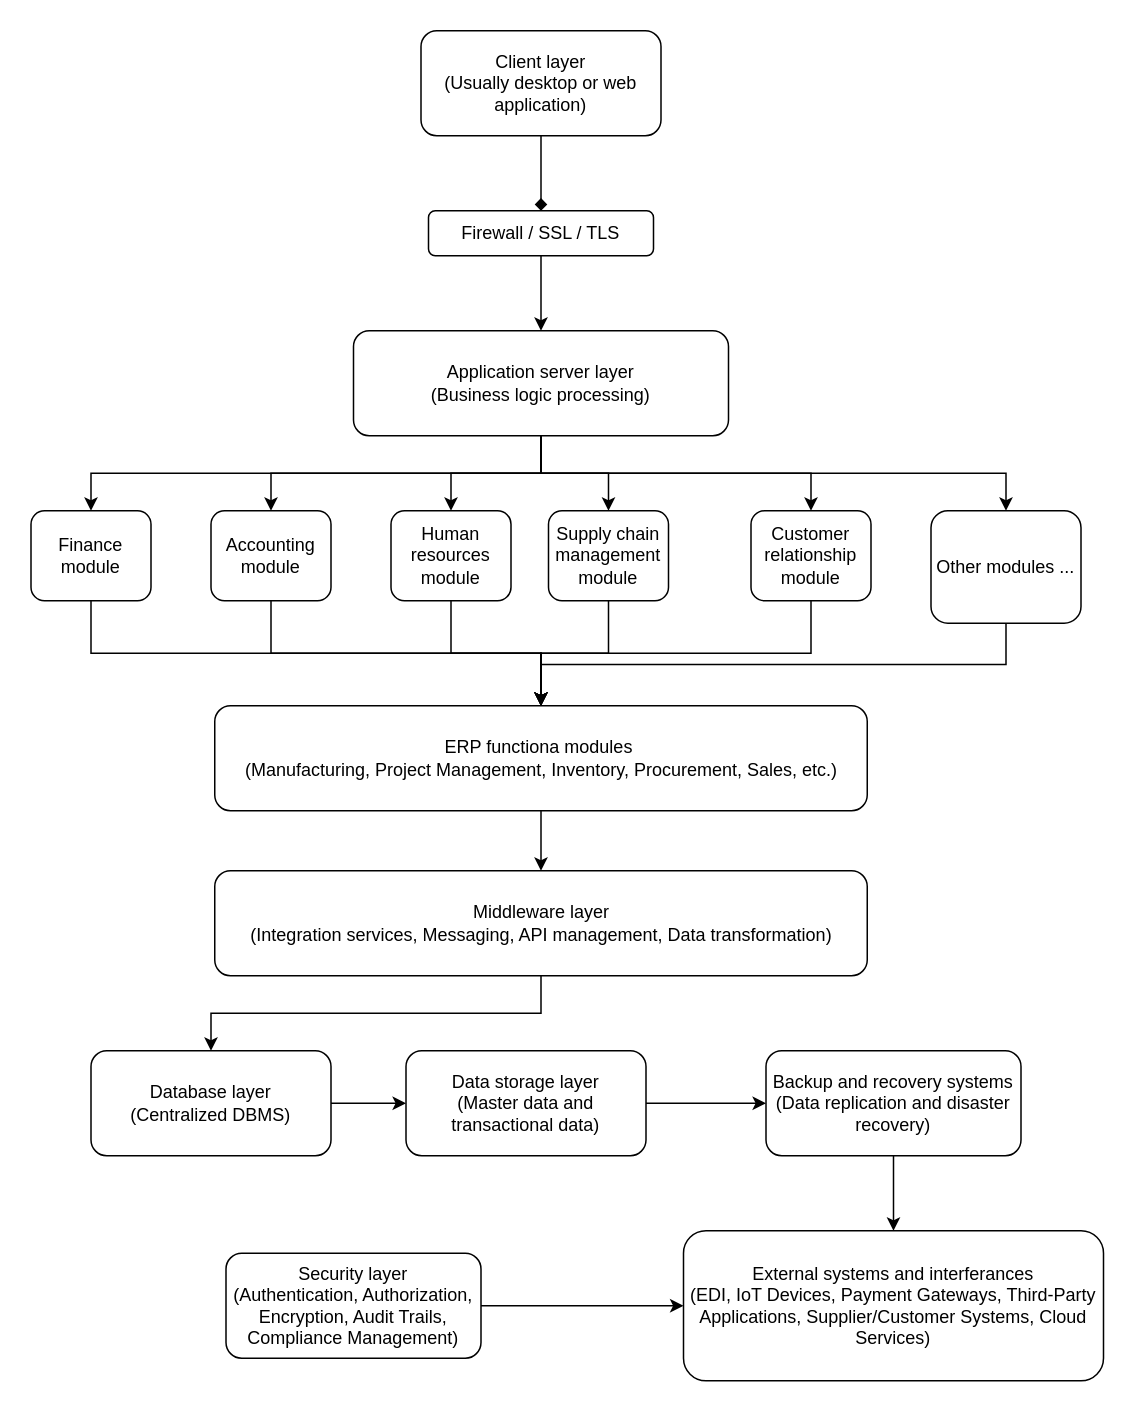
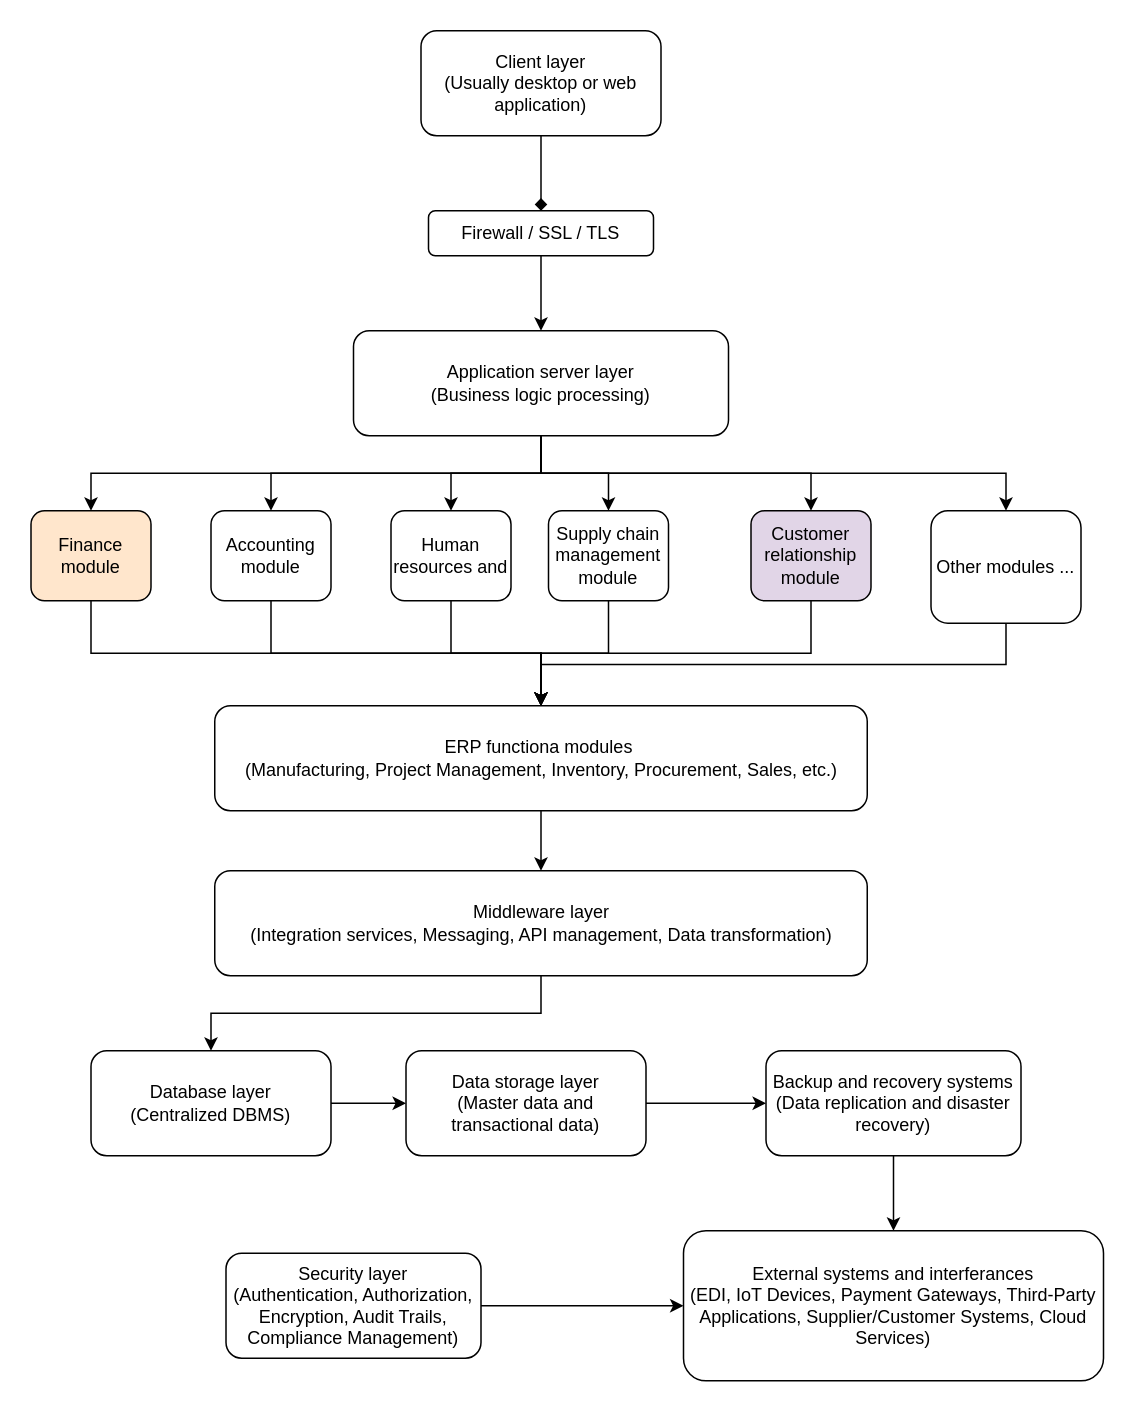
node "Finance module": fillcolor #ffffff -> #ffe6cc
node "Human resources module": label "Human resources module" -> "Human resources and"
node "Customer relationship module": fillcolor #ffffff -> #e1d5e7
